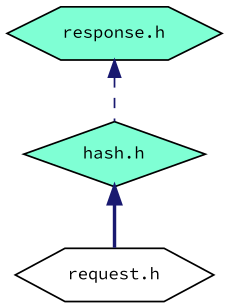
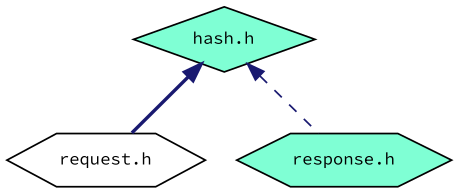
edge "hash.h" -> "response.h": reversed
